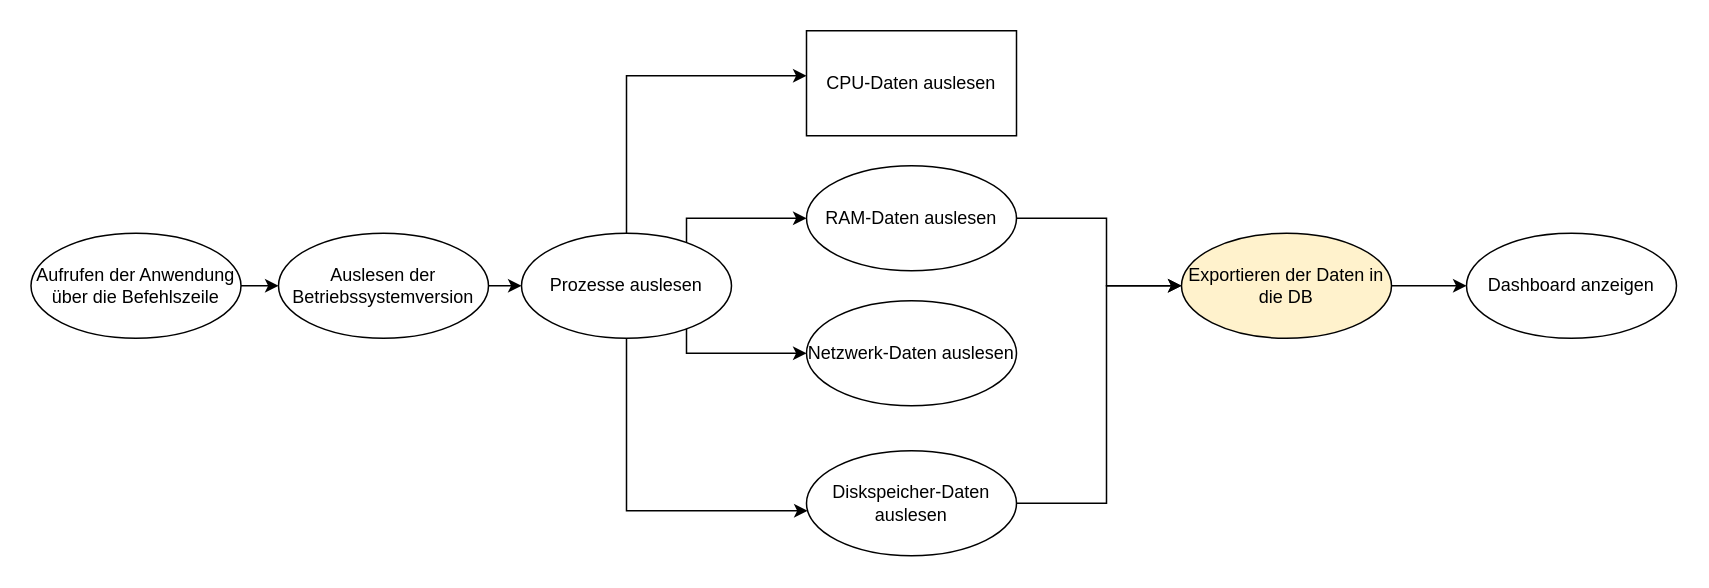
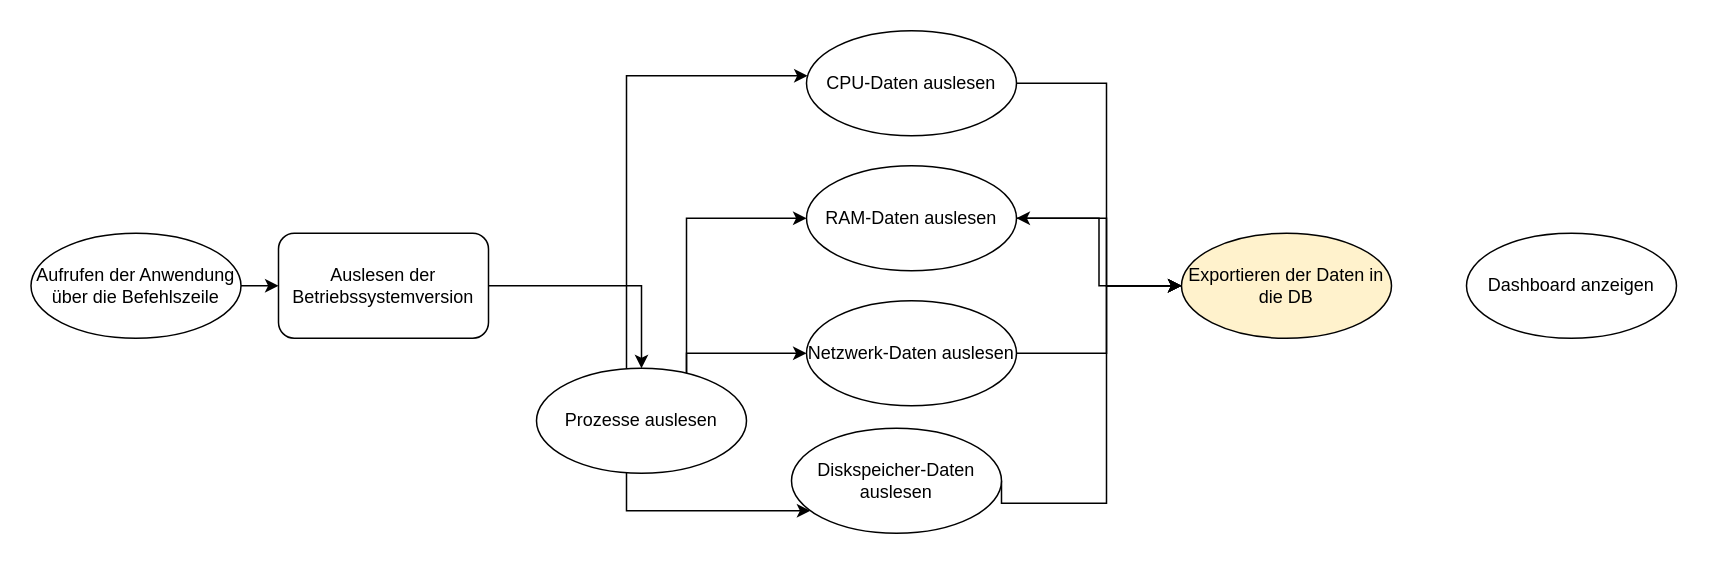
node "CPU-Daten auslesen": shape rectangle -> ellipse
edge "CPU-Daten auslesen" -> "Exportieren der Daten in die DB": added
node "Auslesen der Betriebssystemversion": shape ellipse -> rounded rectangle
node "Prozesse auslesen": moved (626, 286) -> (641, 421)
edge "Exportieren der Daten in die DB" -> "Dashboard anzeigen": now "Exportieren der Daten in die DB" -> "RAM-Daten auslesen"
edge "Netzwerk-Daten auslesen" -> "Exportieren der Daten in die DB": added
node "Diskspeicher-Daten auslesen": moved (911, 503) -> (896, 481)
